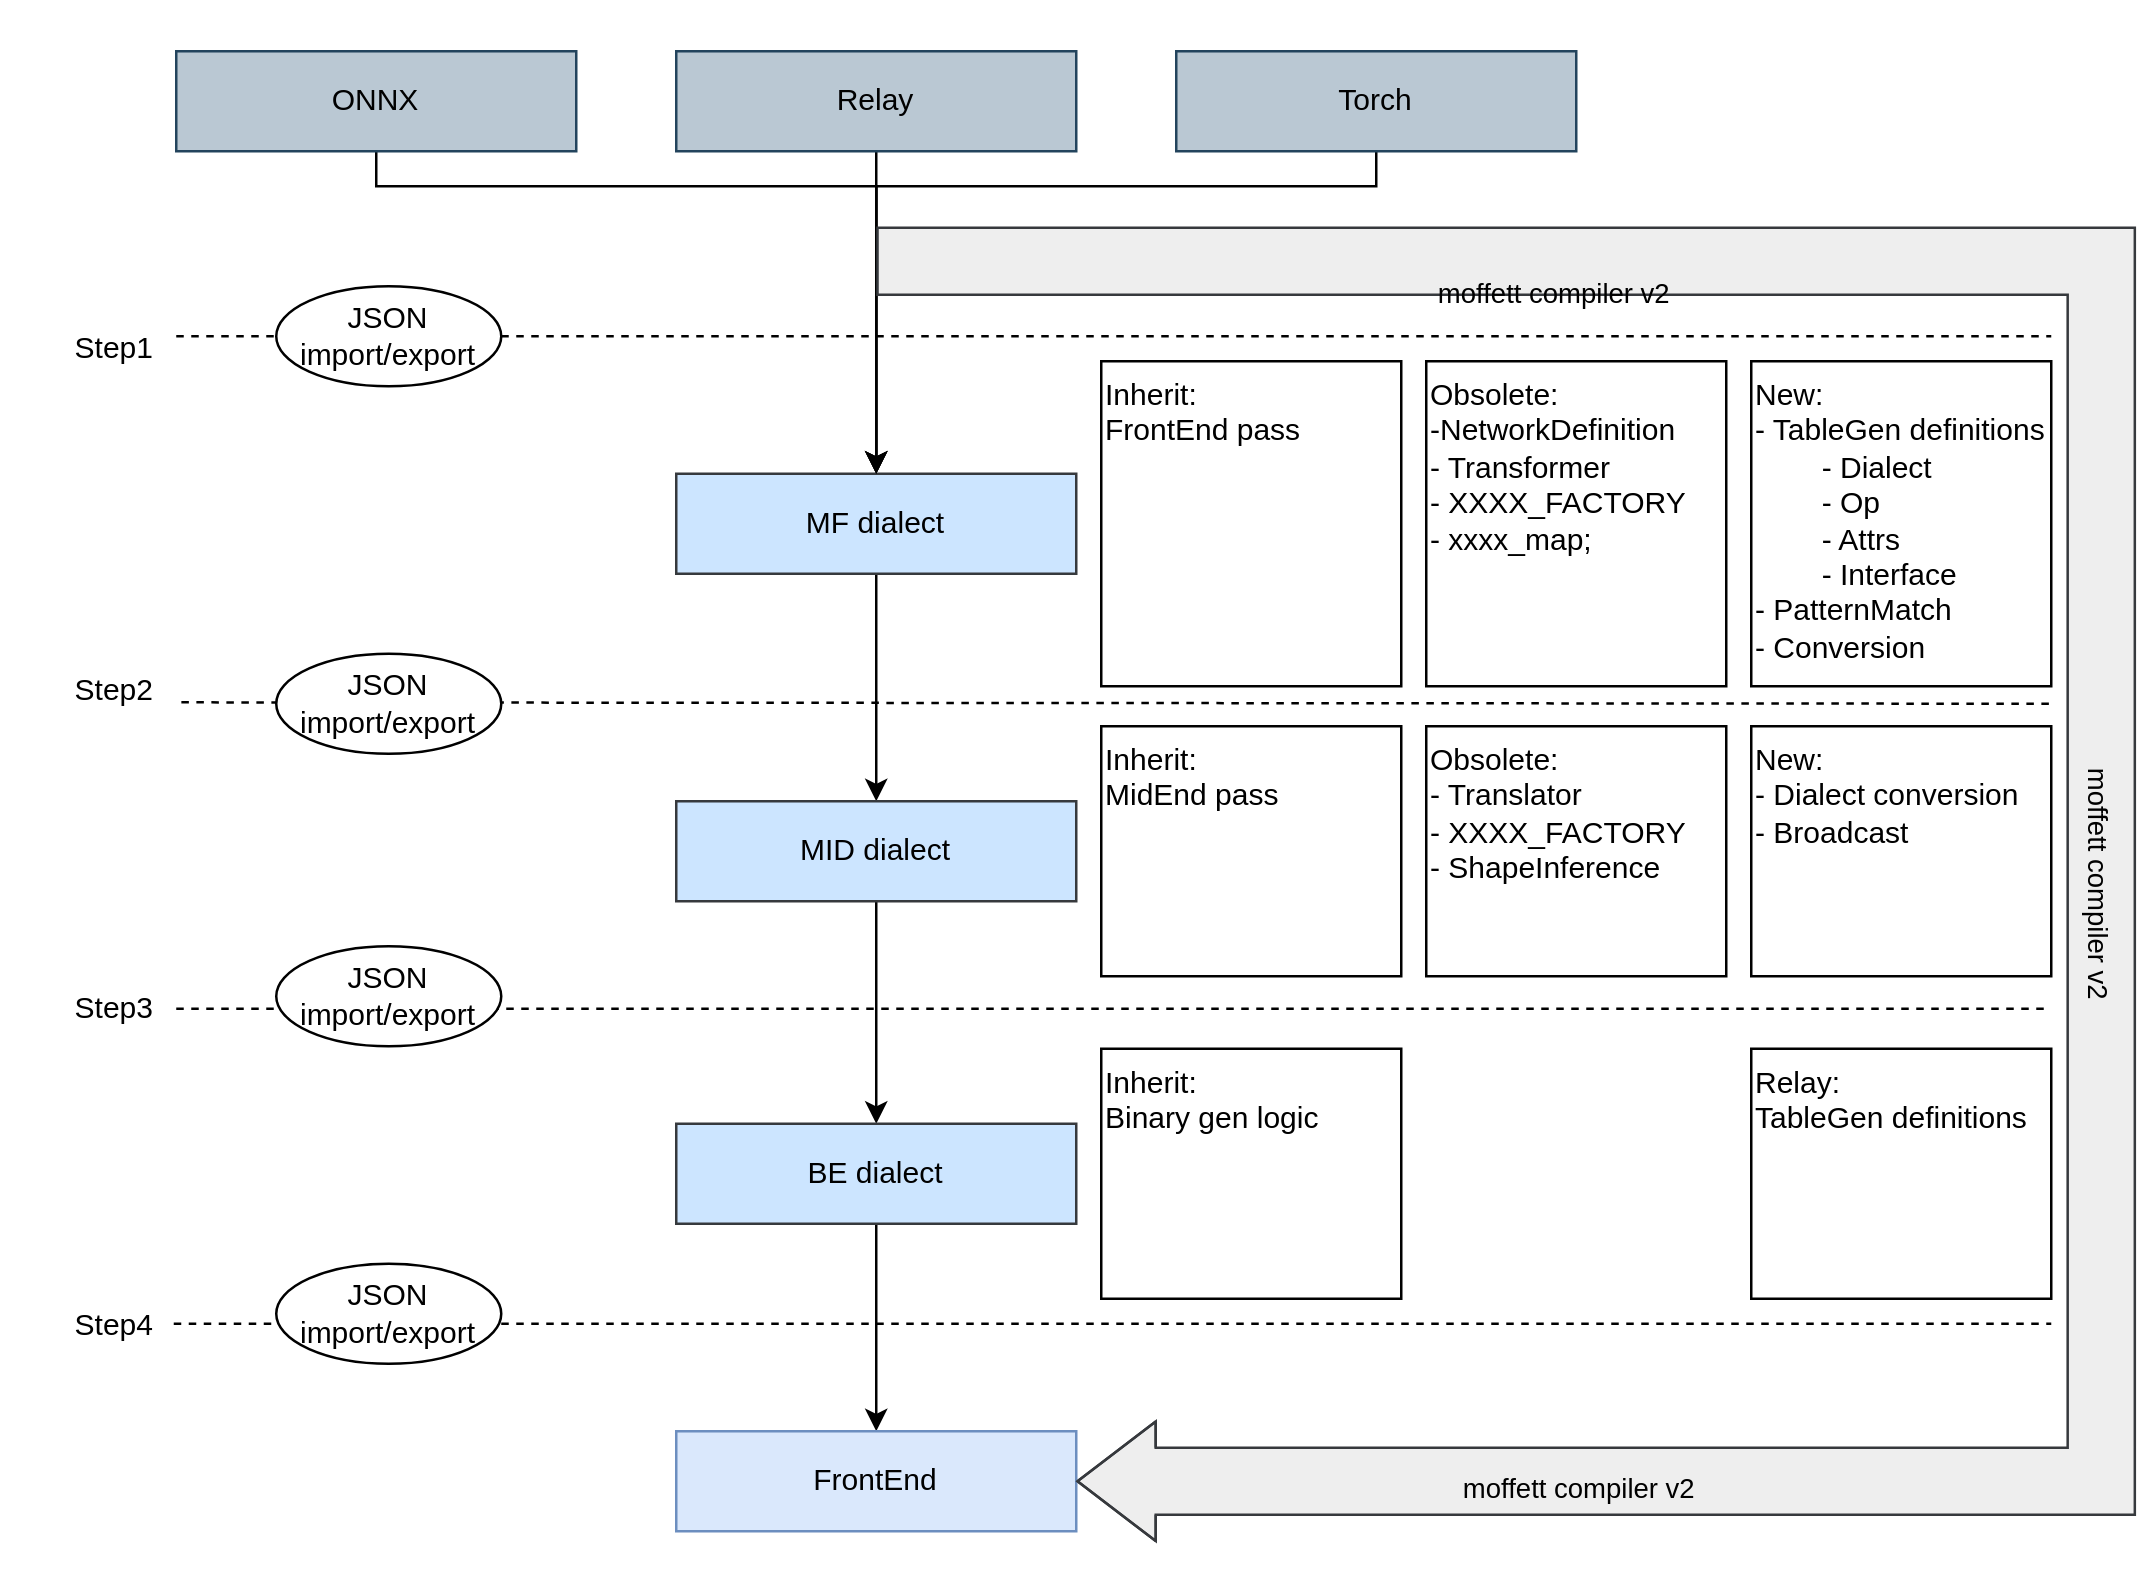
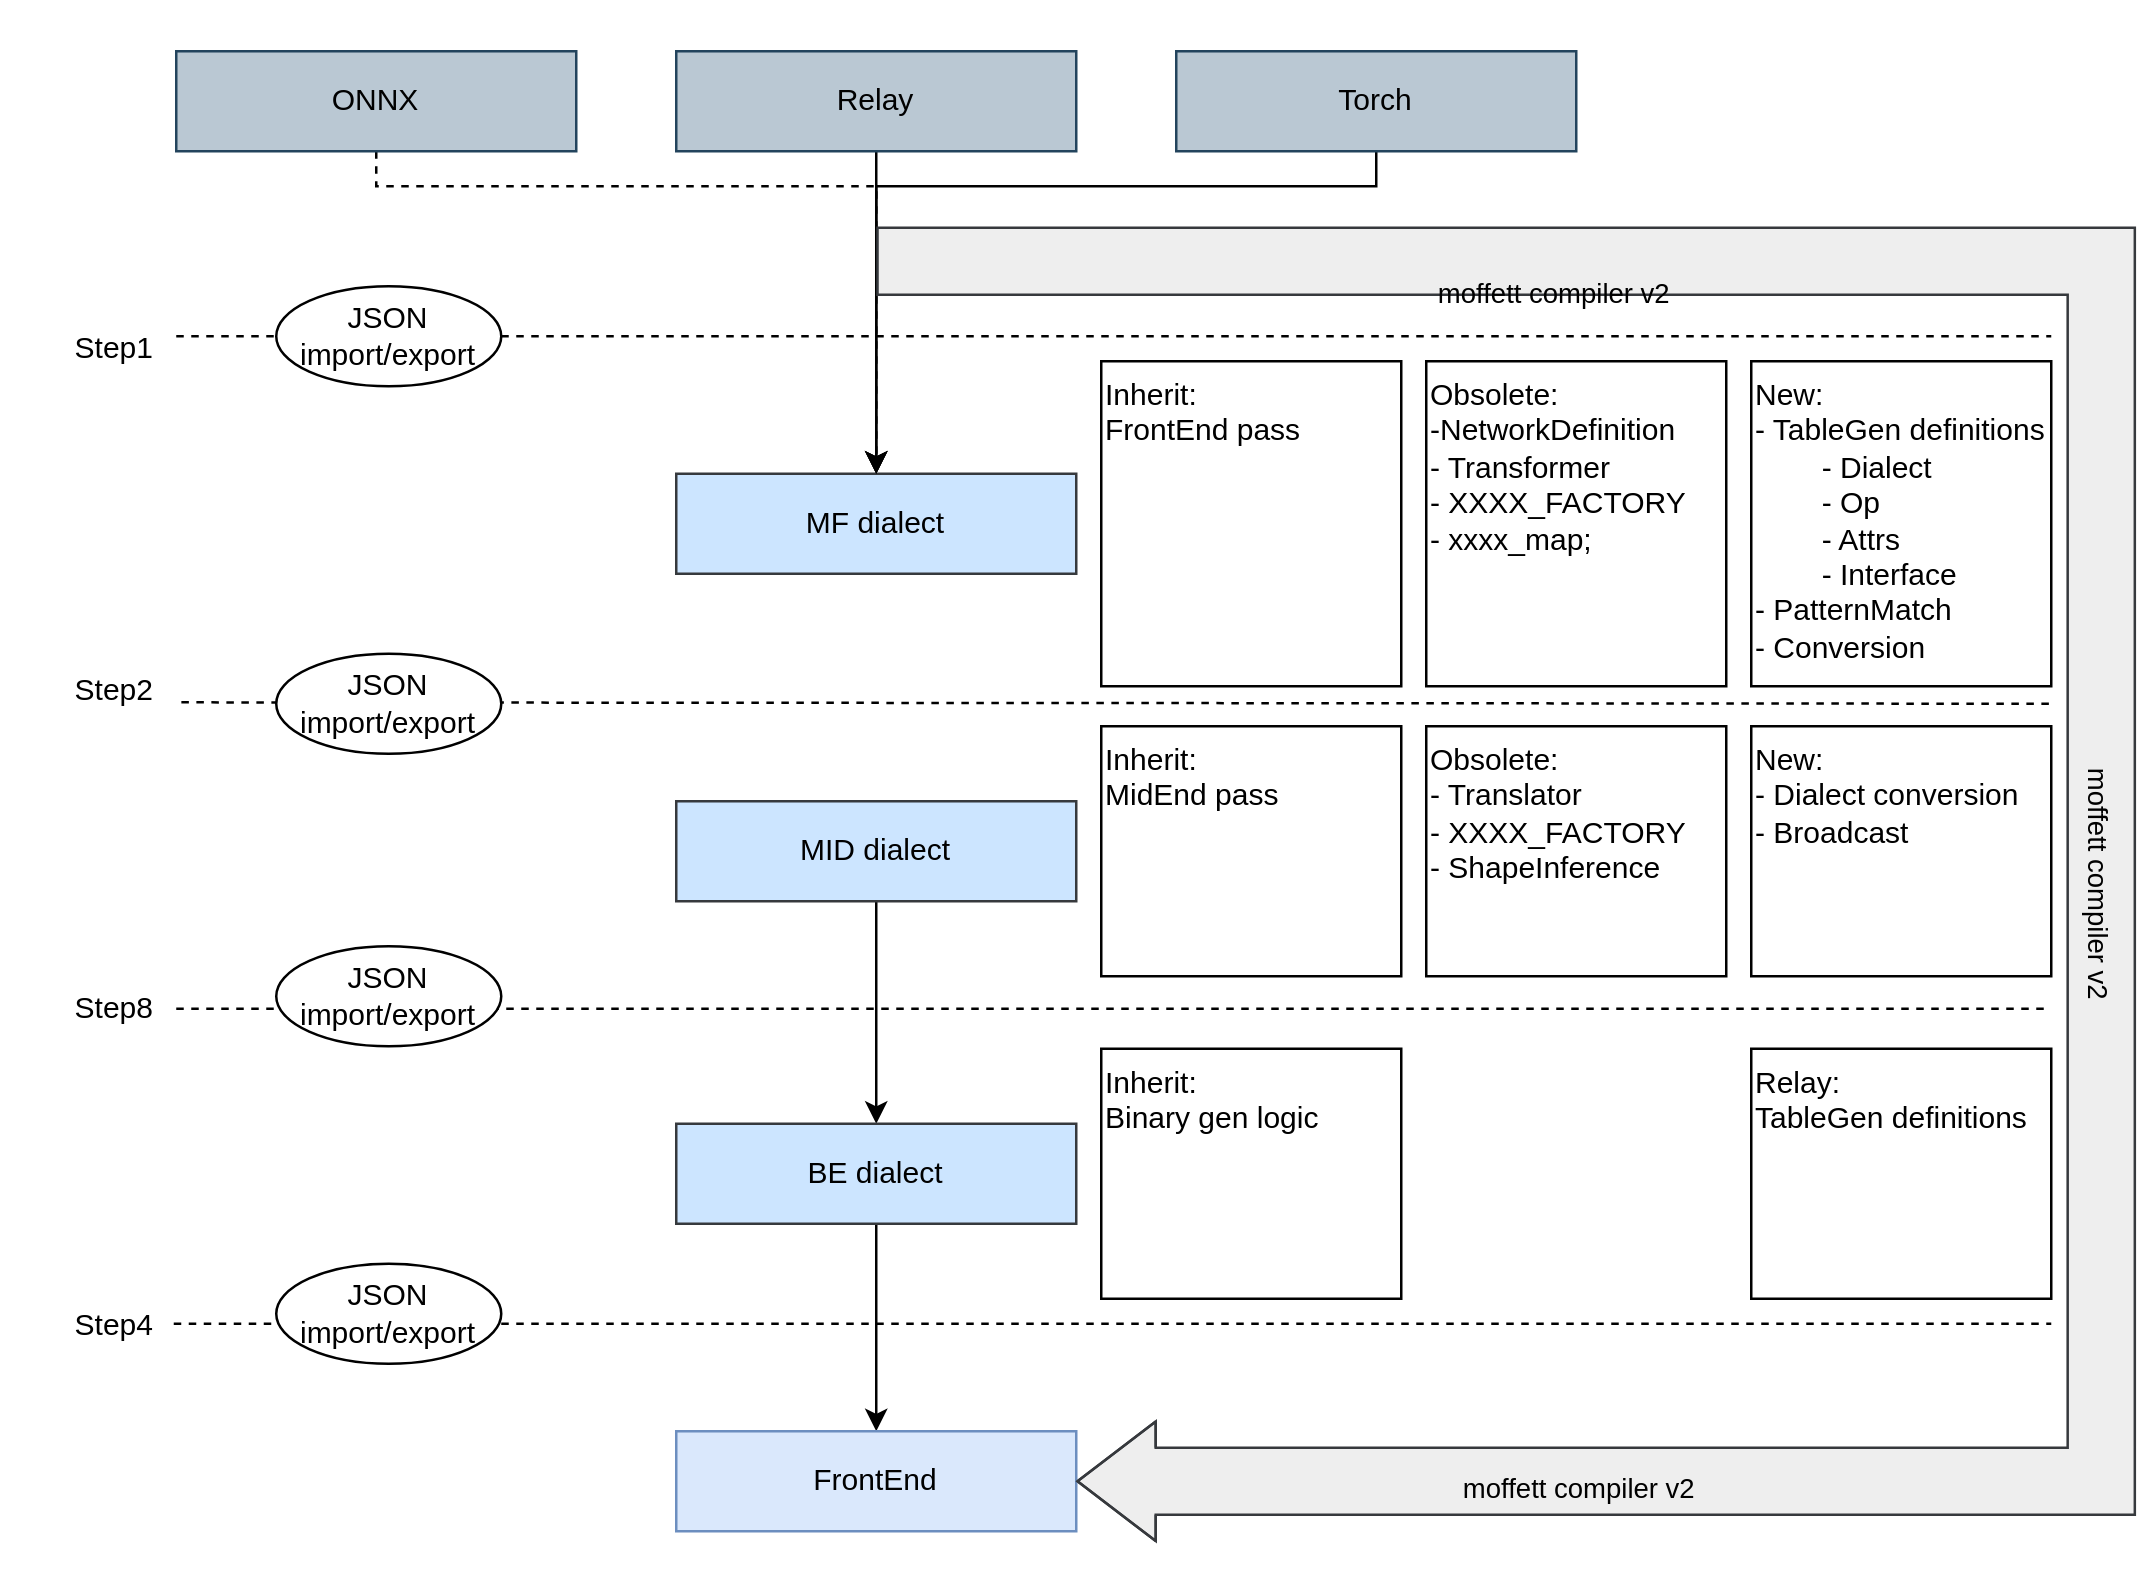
edge "ONNX" -> "MF dialect": style solid -> dashed
edge "MF dialect" -> "MID dialect": removed
node "Step3": label "Step3" -> "Step8"
